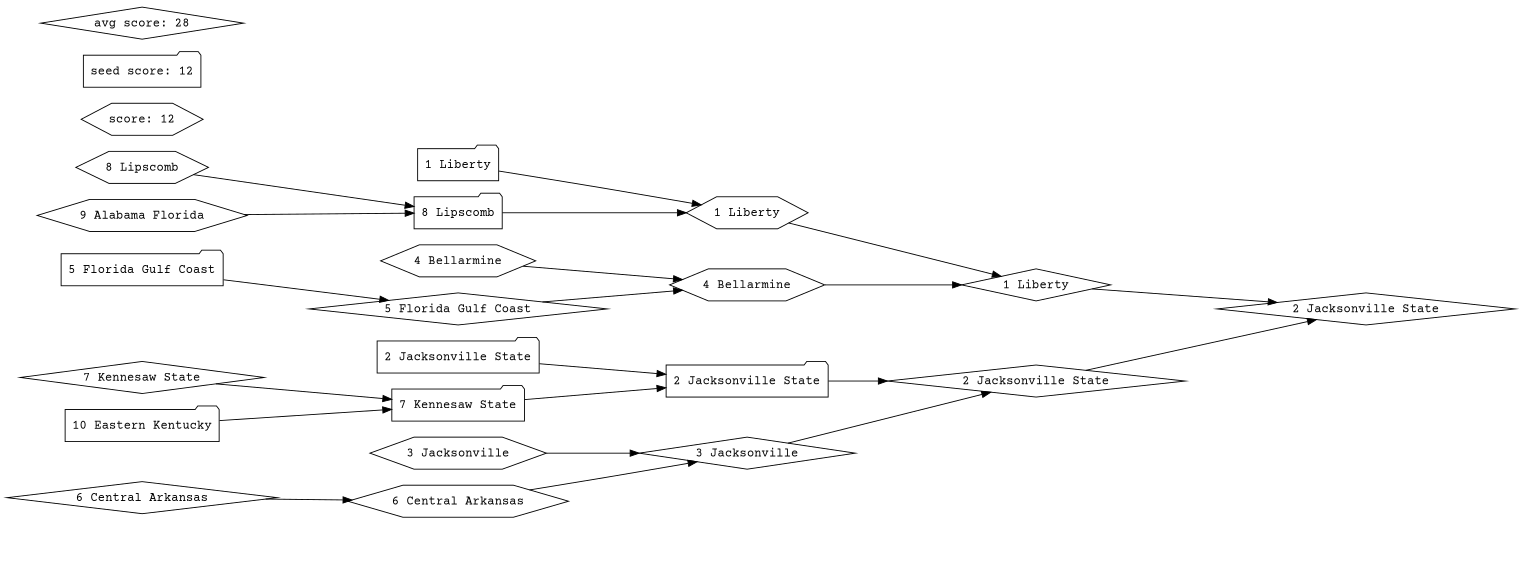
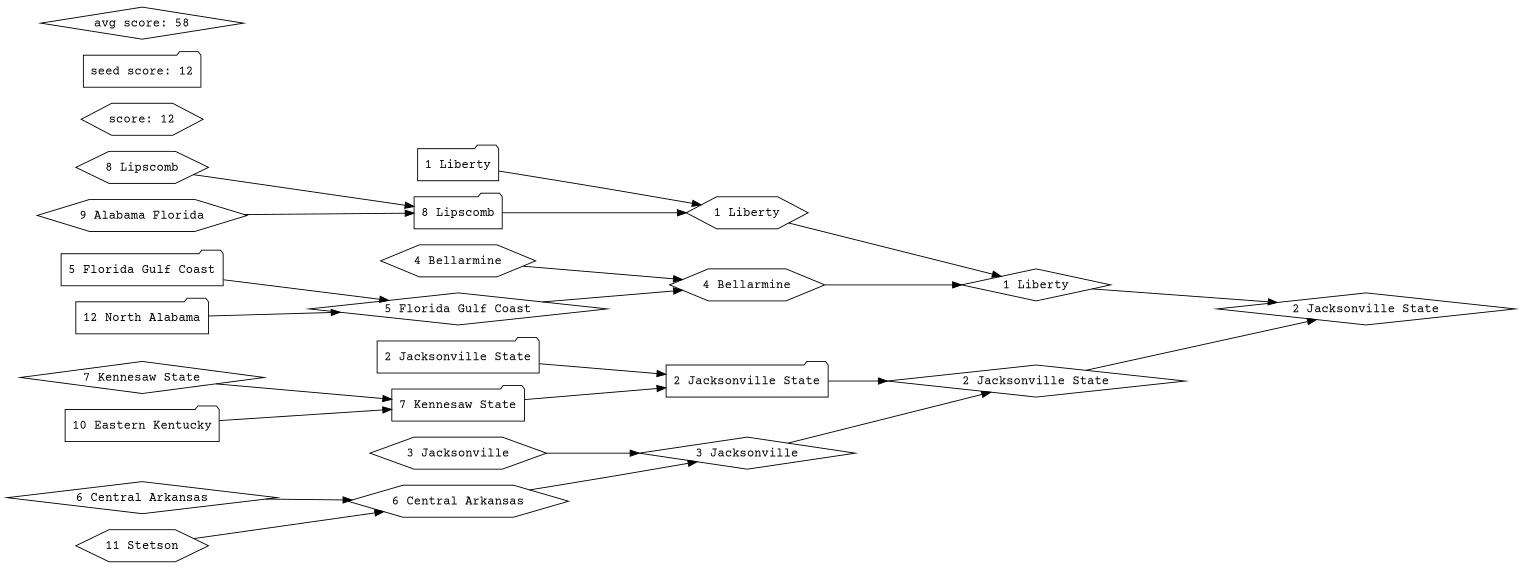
node "avg score: 28": label "avg score: 28" -> "avg score: 58"
node "12 North Alabama": added
node "11 Stetson": added
